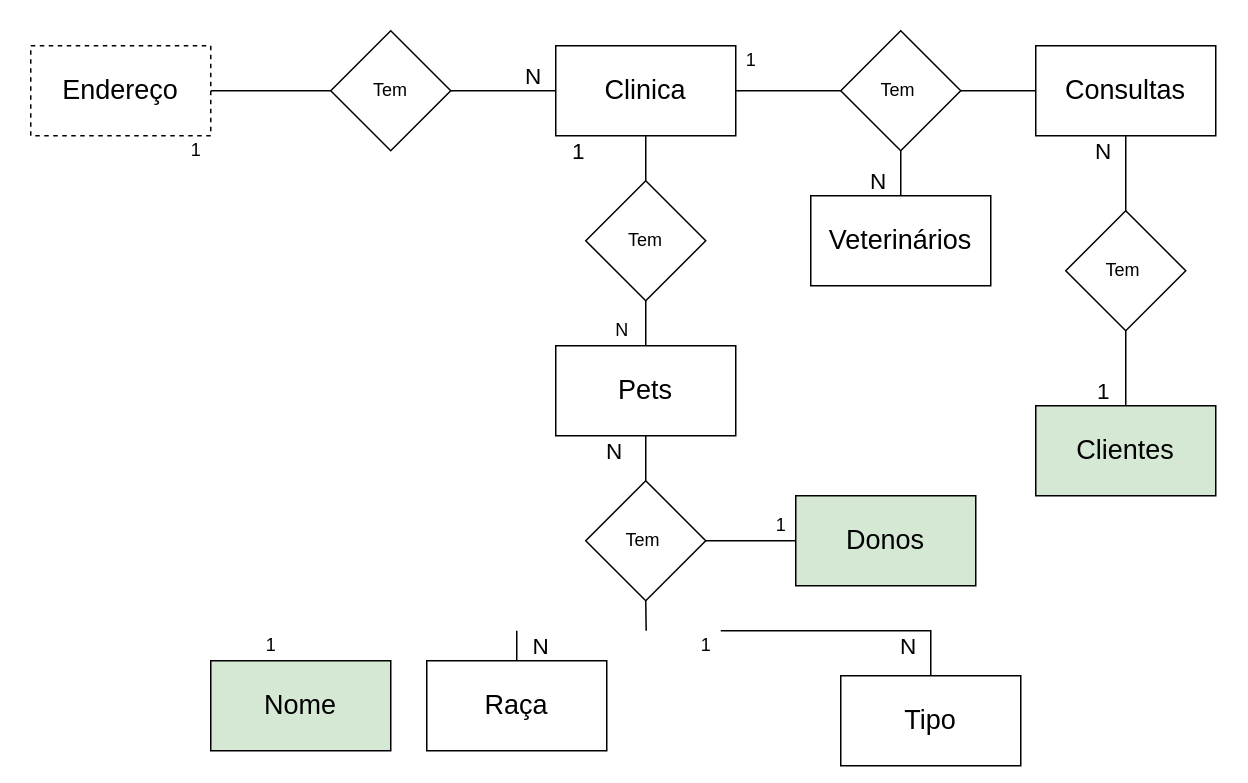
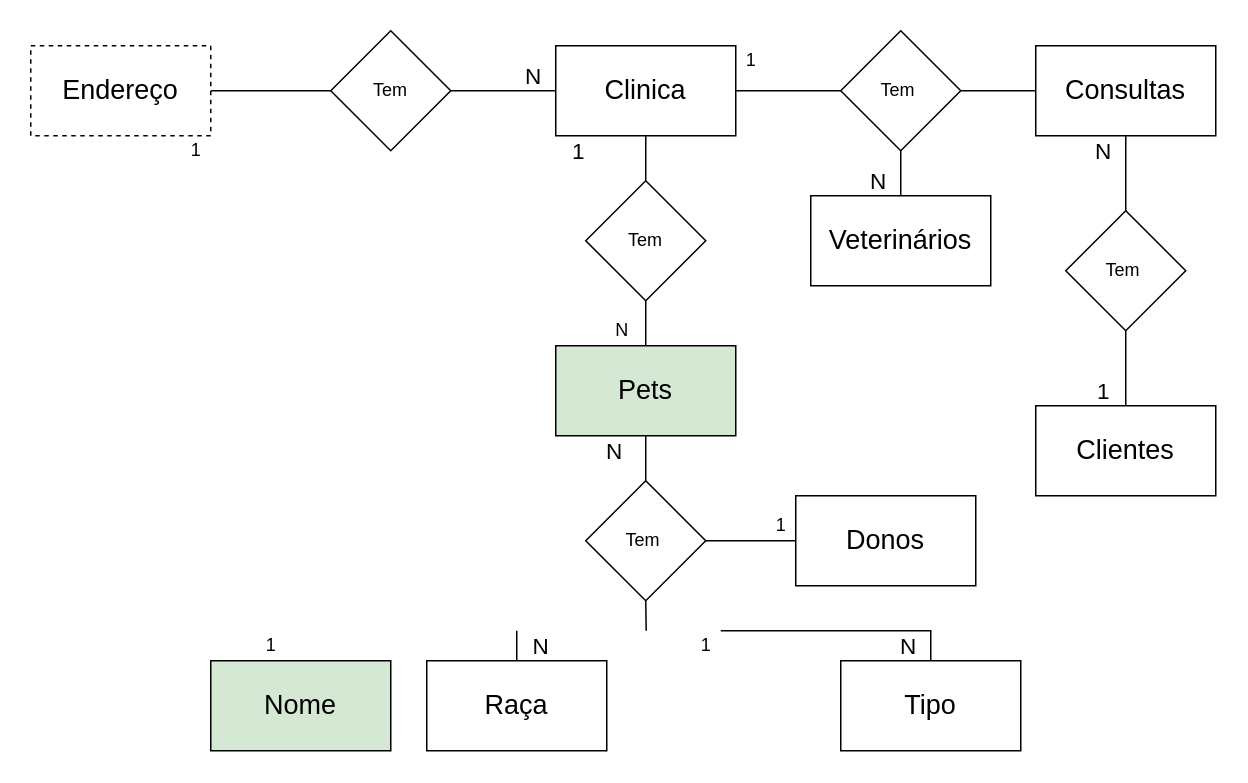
node "Pets": fillcolor #ffffff -> #d5e8d4
node "Clientes": fillcolor #d5e8d4 -> #ffffff
node "Donos": fillcolor #d5e8d4 -> #ffffff
node "Tipo": moved (931, 721) -> (931, 706)
